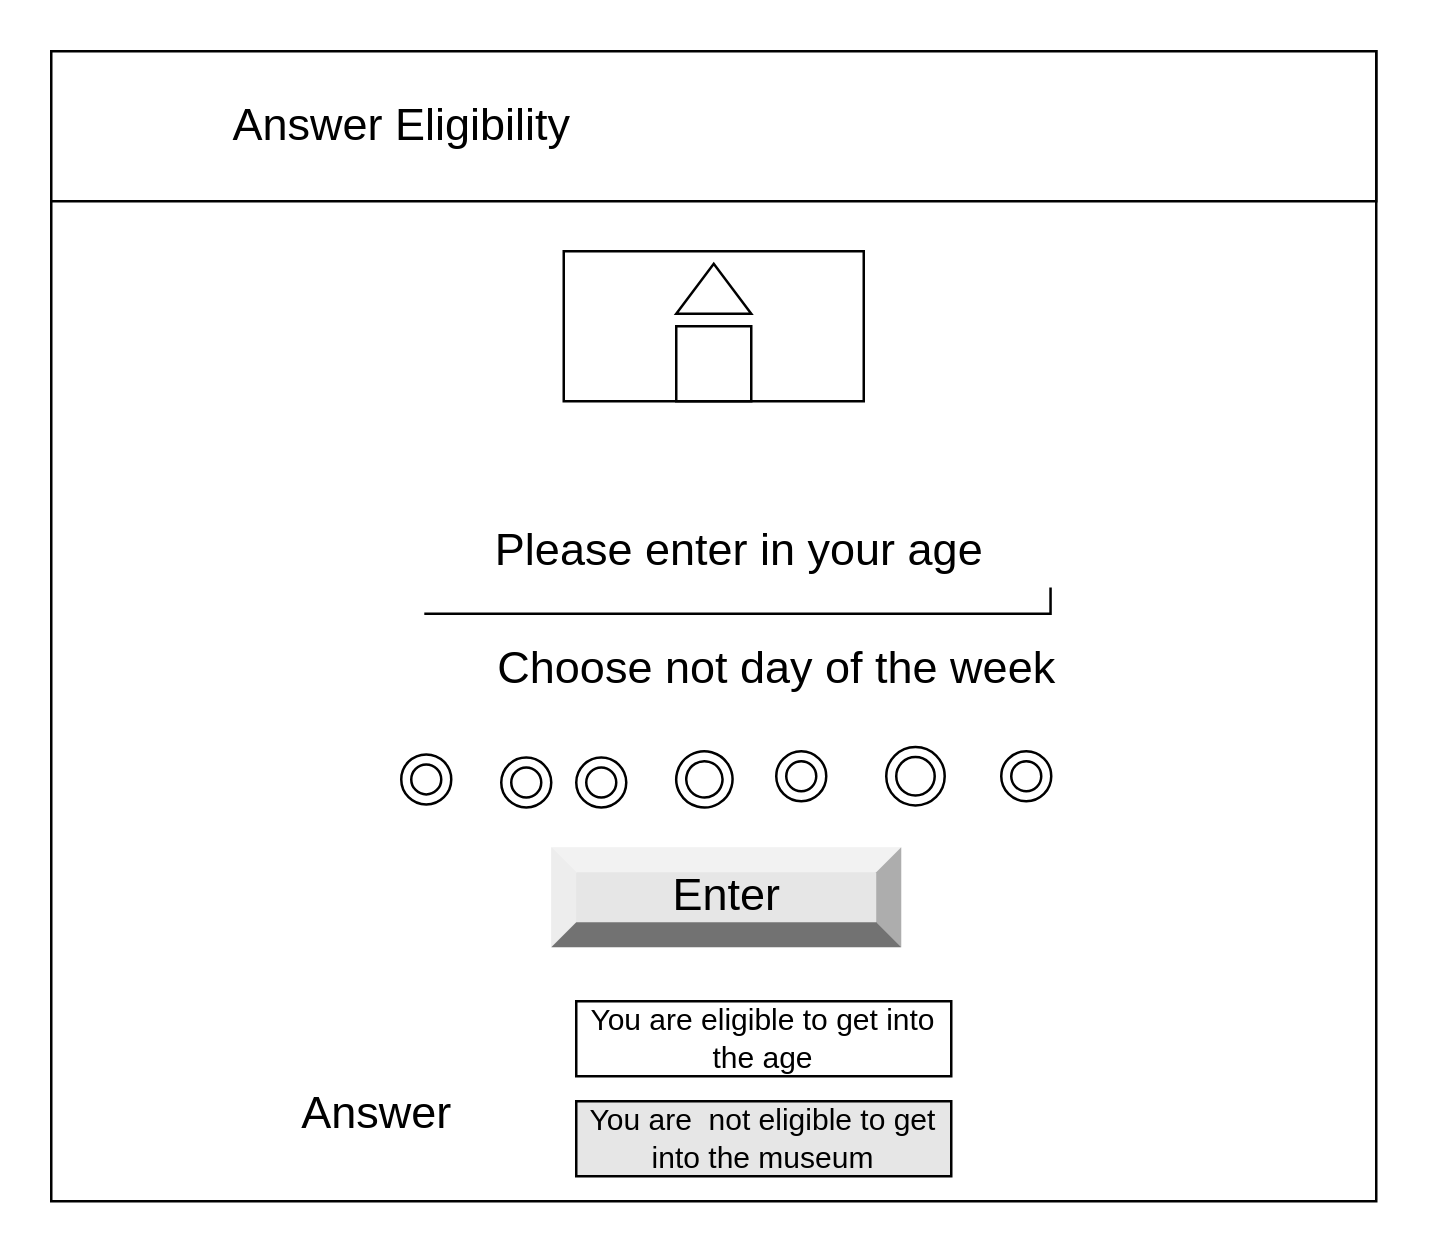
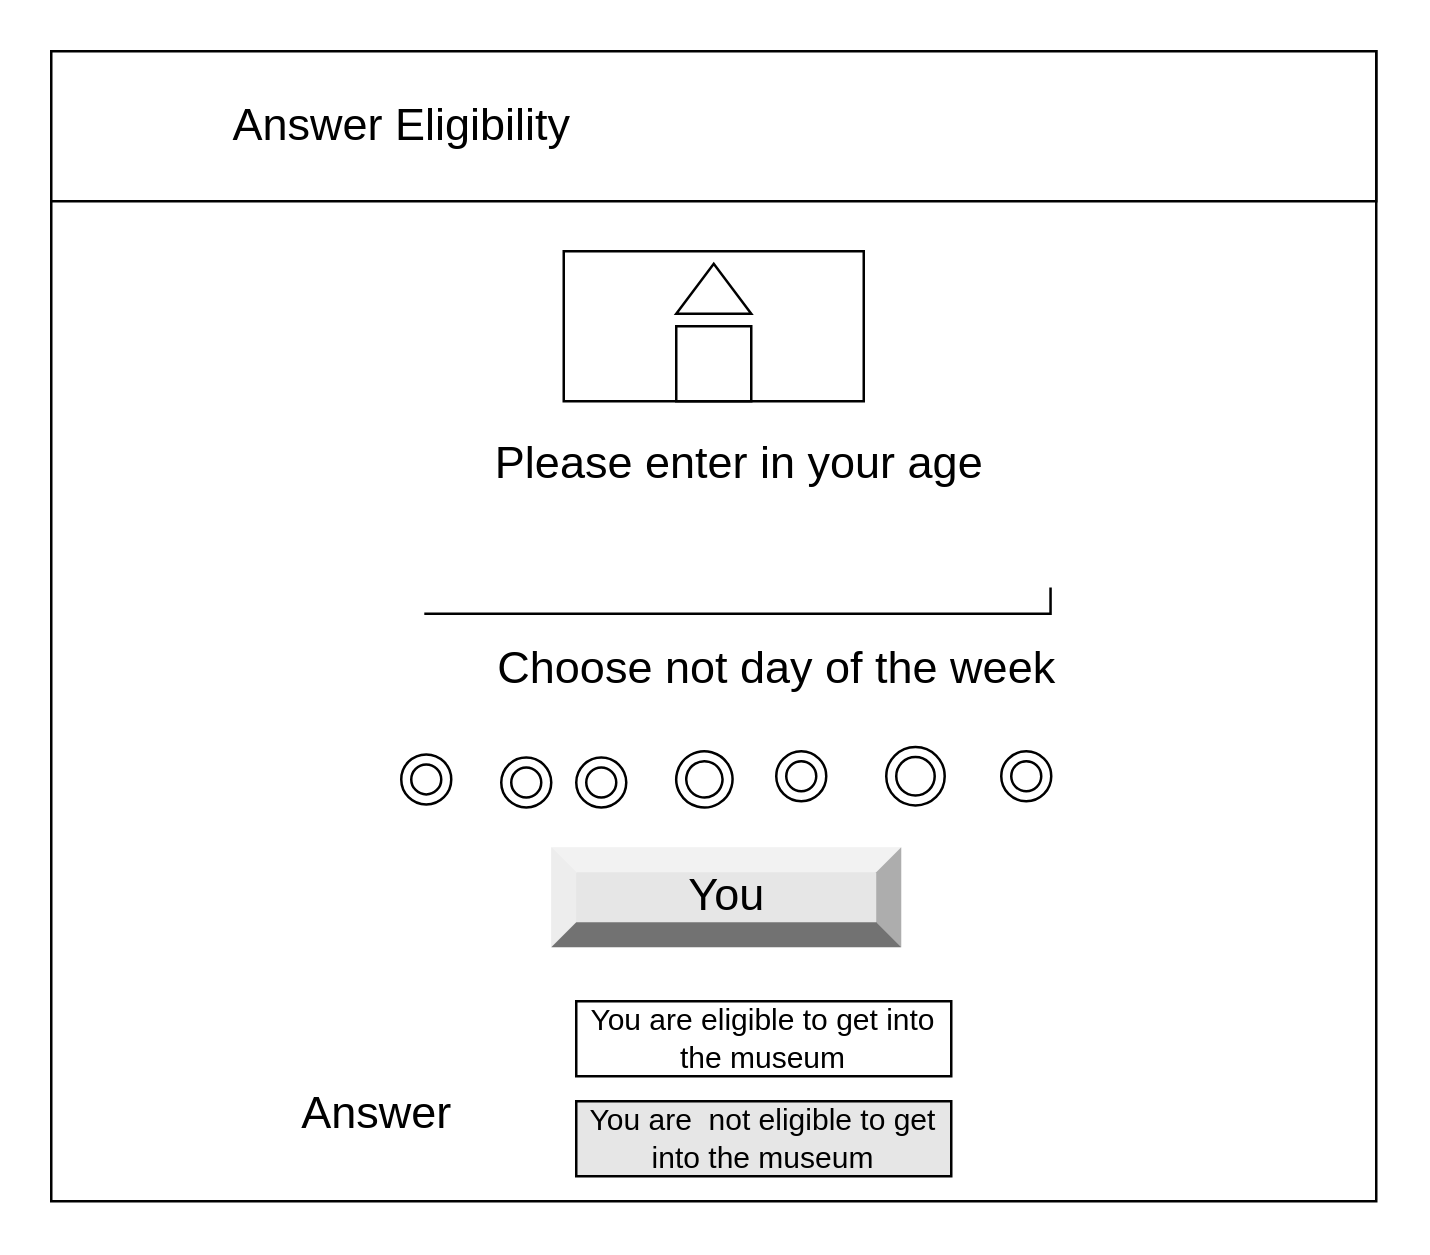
node "Please enter in your age": moved (739, 551) -> (739, 464)
node "Enter": label "Enter" -> "You"
node "You are eligible to get into the age": label "You are eligible to get into the age" -> "You are eligible to get into the museum"
